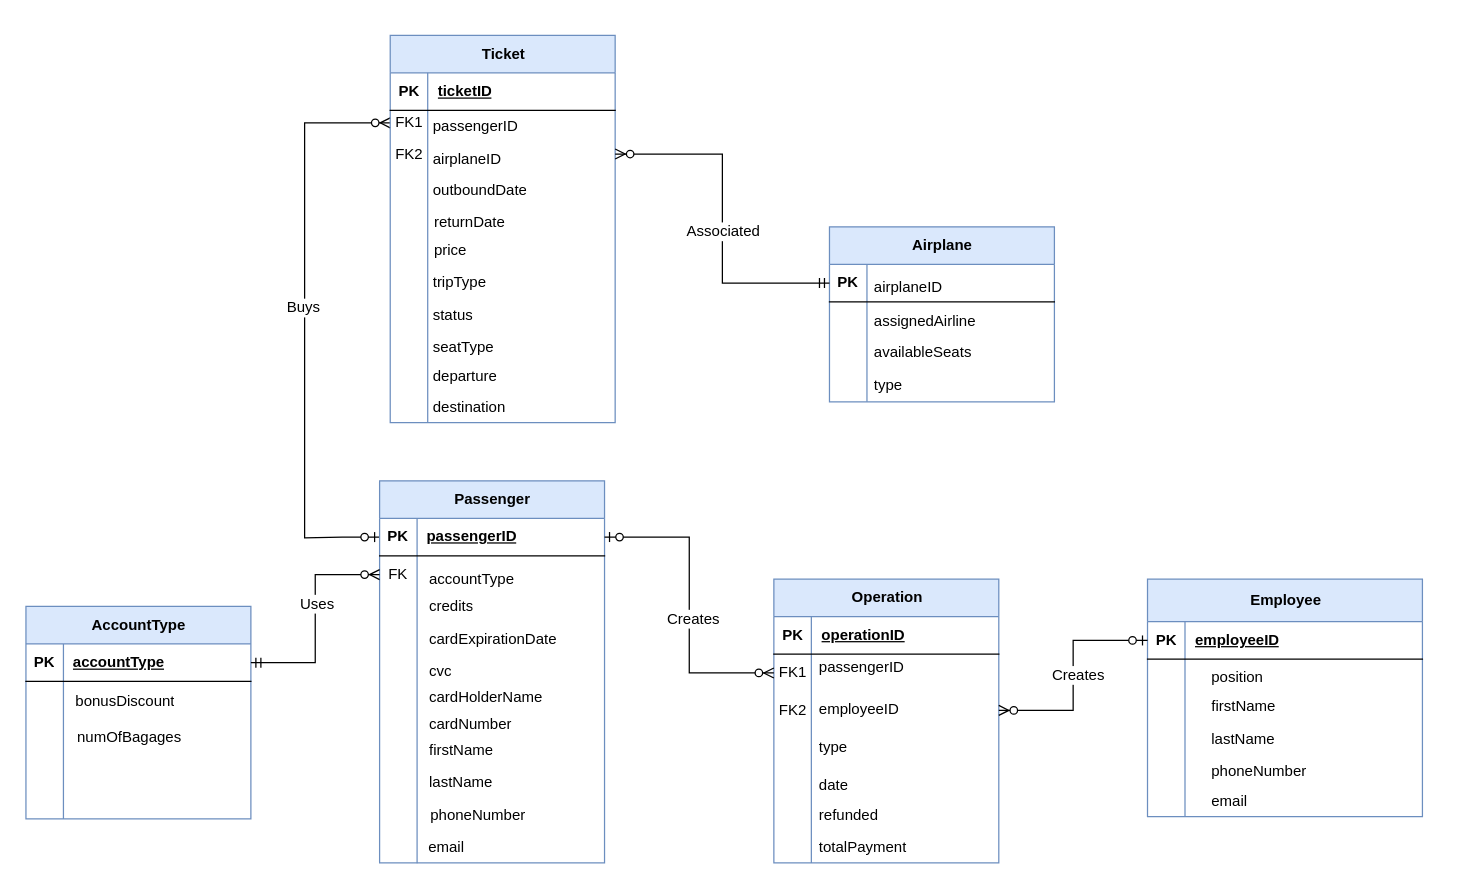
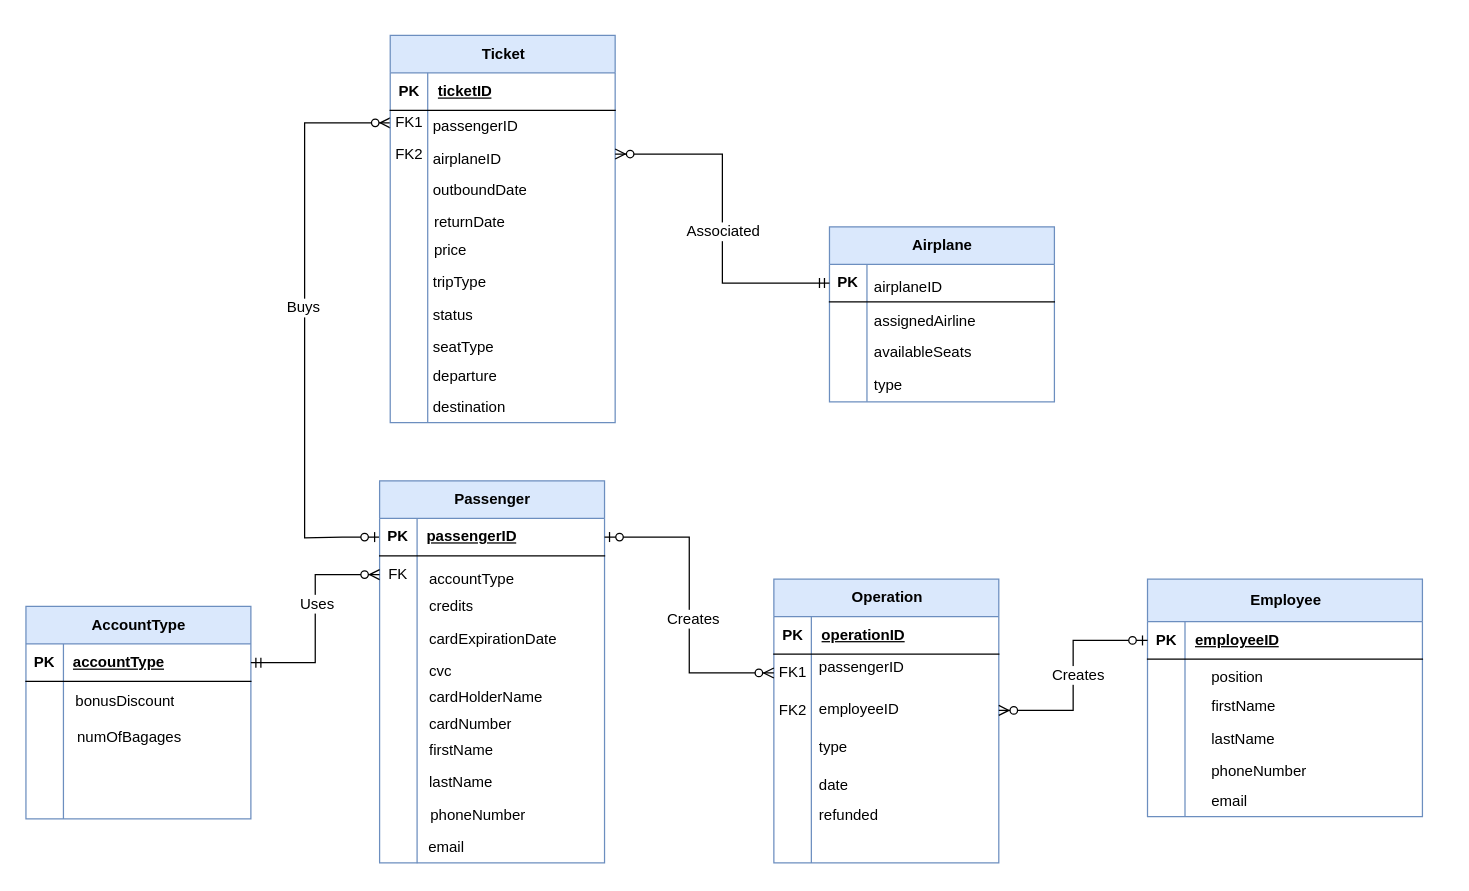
node "totalPayment": removed
